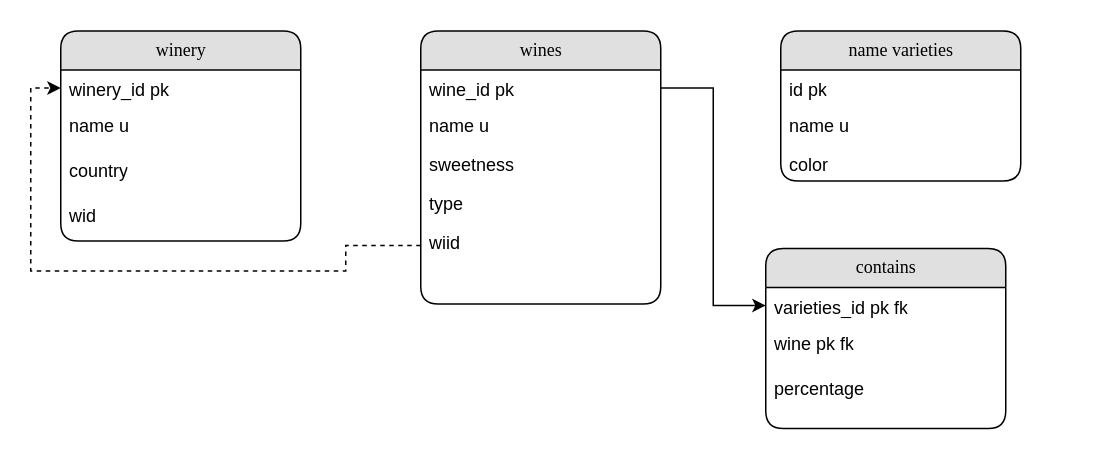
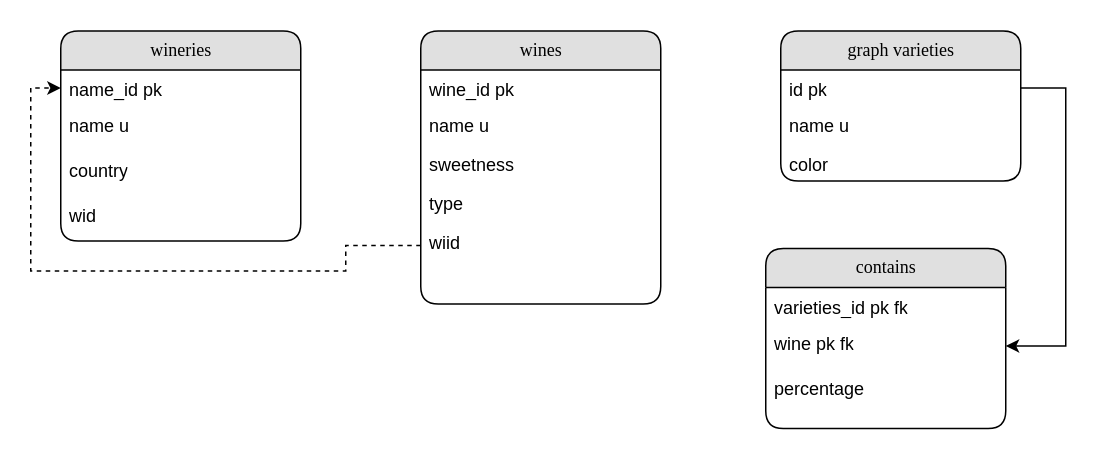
node "winery": label "winery" -> "wineries"
node "name varieties": label "name varieties" -> "graph varieties"
node "winery_id pk": label "winery_id pk" -> "name_id pk"
edge "wine_id pk" -> "varieties_id pk fk": removed
edge "id pk" -> "wine pk fk": added
